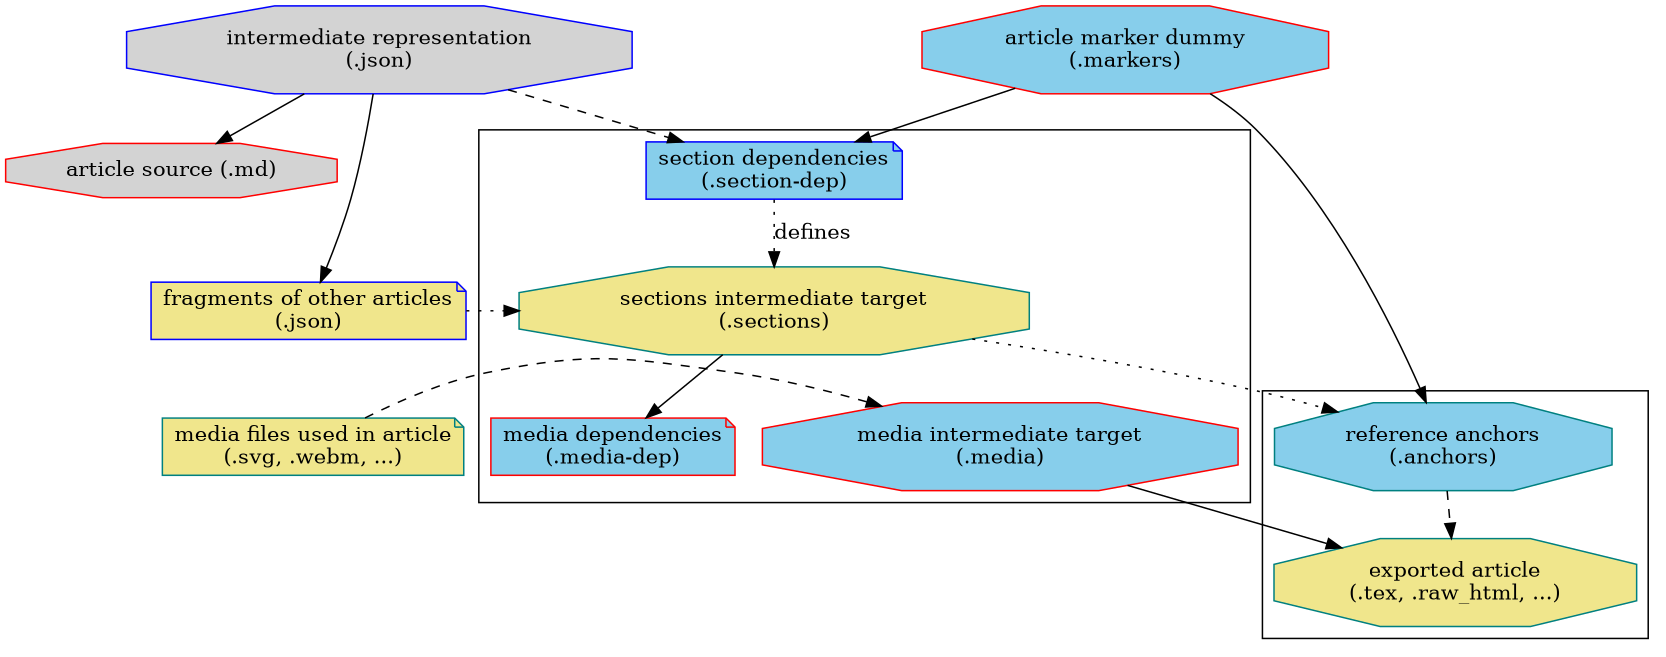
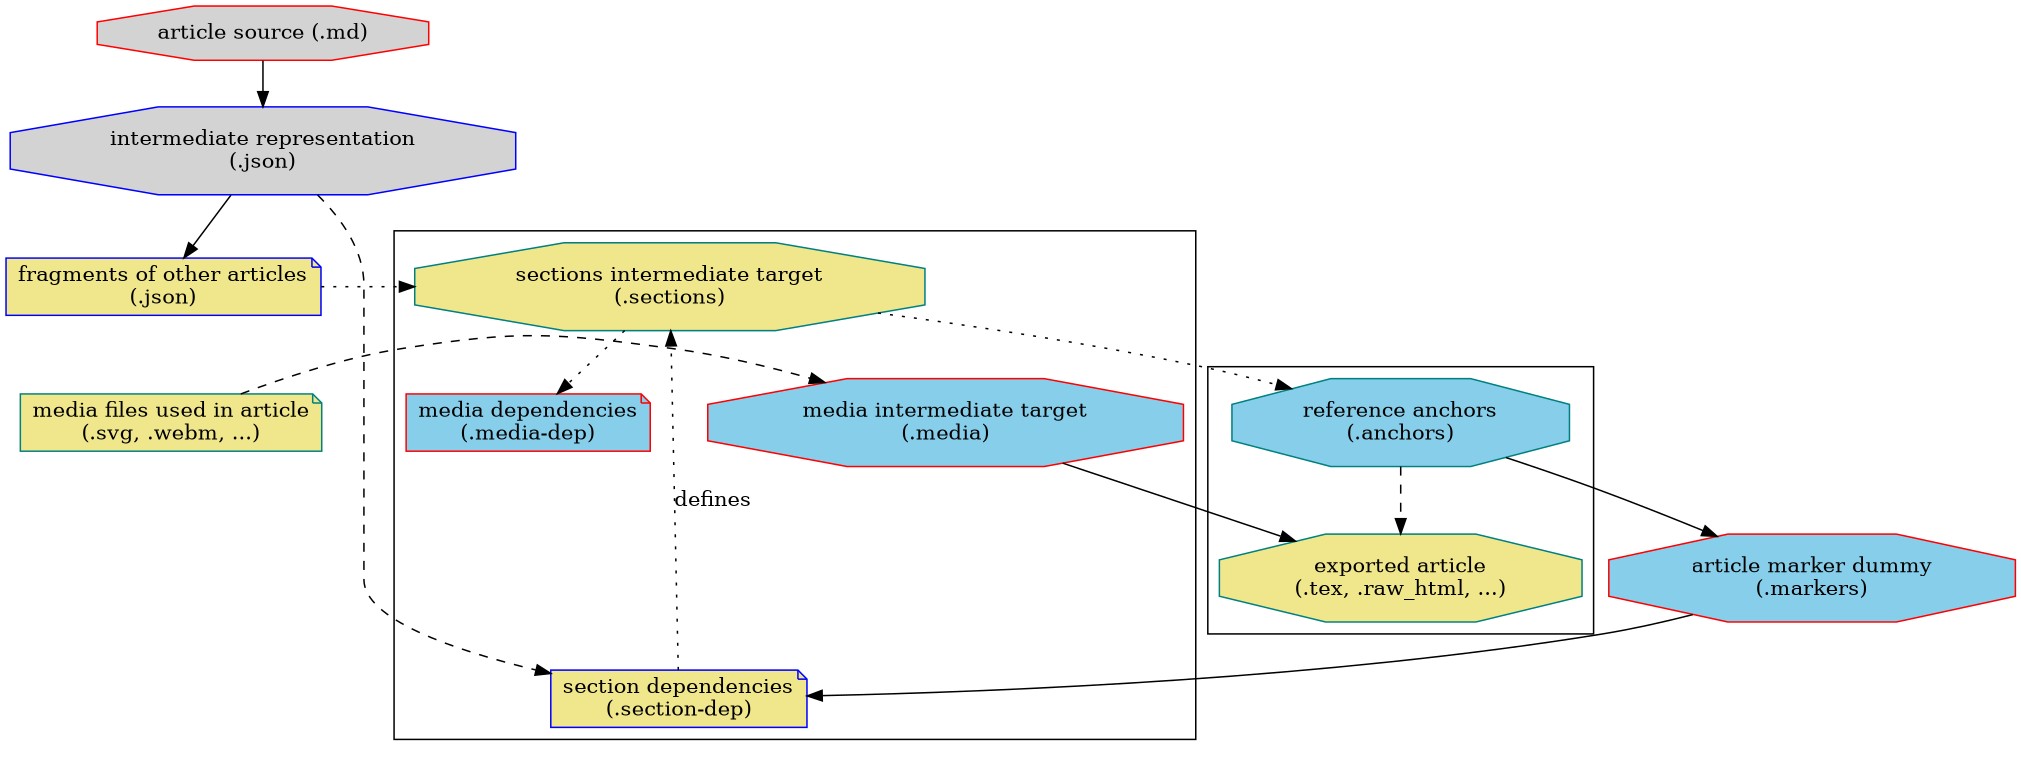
edge "intermediate representation (.json)" -> "article source (.md)": reversed
node "section dependencies (.section-dep)": fillcolor skyblue -> khaki
edge "article marker dummy (.markers)" -> "reference anchors (.anchors)": reversed
edge "sections intermediate target (.sections)" -> "media dependencies (.media-dep)": style solid -> dotted
